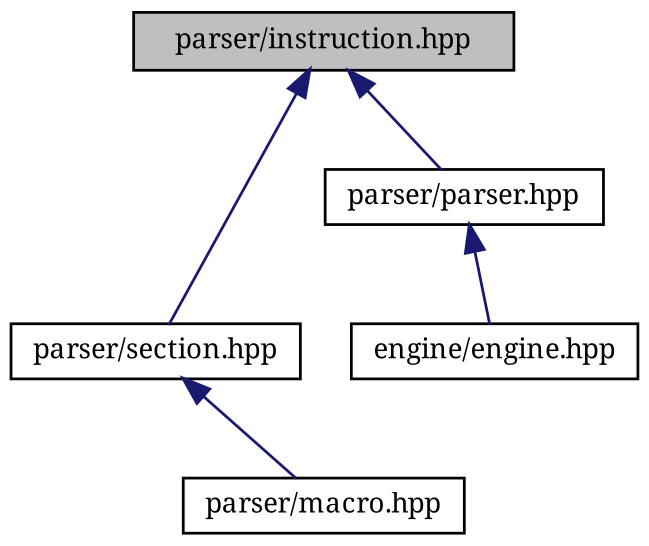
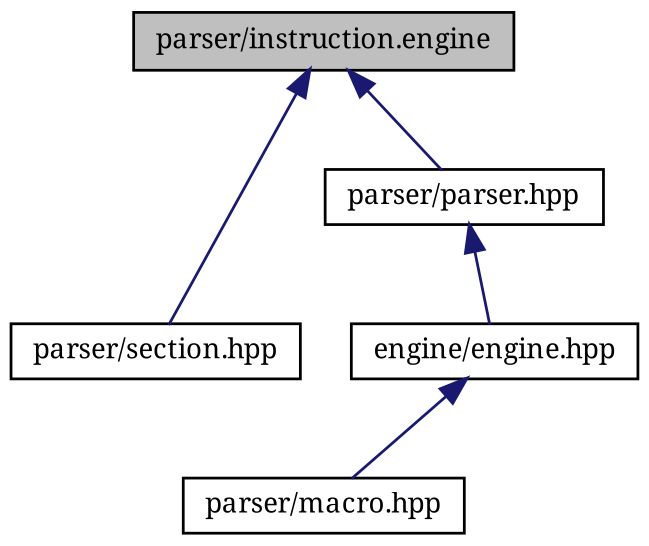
node "parser/instruction.hpp": label "parser/instruction.hpp" -> "parser/instruction.engine"
edge "parser/macro.hpp" -> "parser/section.hpp": now "parser/macro.hpp" -> "engine/engine.hpp"
